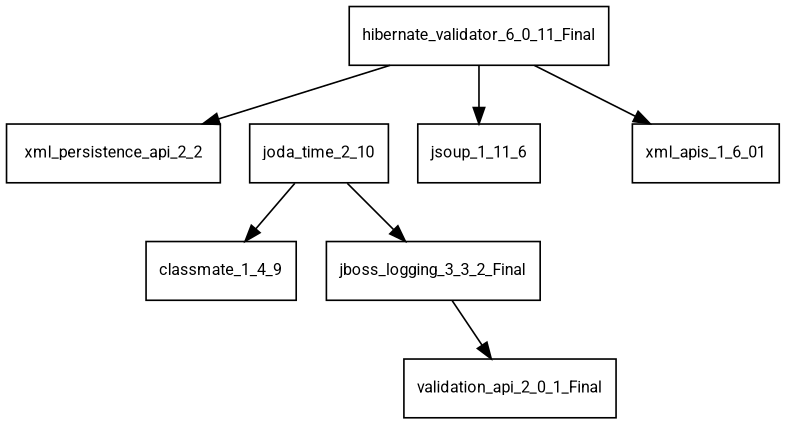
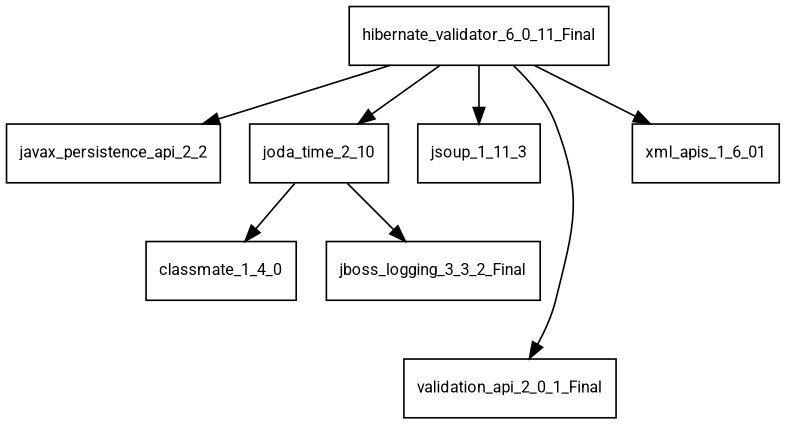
edge "hibernate_validator_6_0_11_Final" -> "joda_time_2_10": added
node "xml_persistence_api_2_2": label "xml_persistence_api_2_2" -> "javax_persistence_api_2_2"
node "jsoup_1_11_6": label "jsoup_1_11_6" -> "jsoup_1_11_3"
node "classmate_1_4_9": label "classmate_1_4_9" -> "classmate_1_4_0"
edge "jboss_logging_3_3_2_Final" -> "validation_api_2_0_1_Final": now "hibernate_validator_6_0_11_Final" -> "validation_api_2_0_1_Final"
